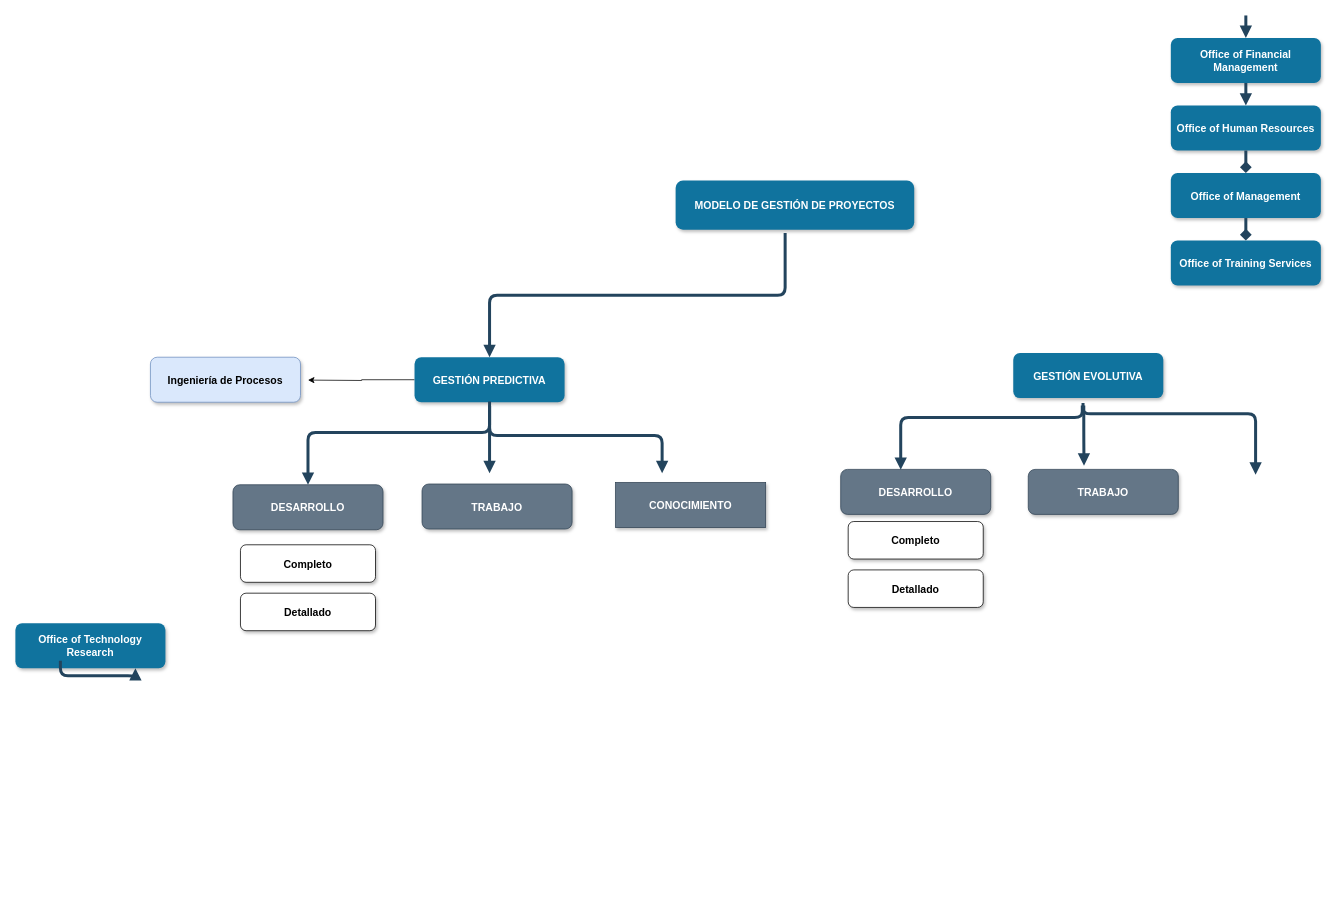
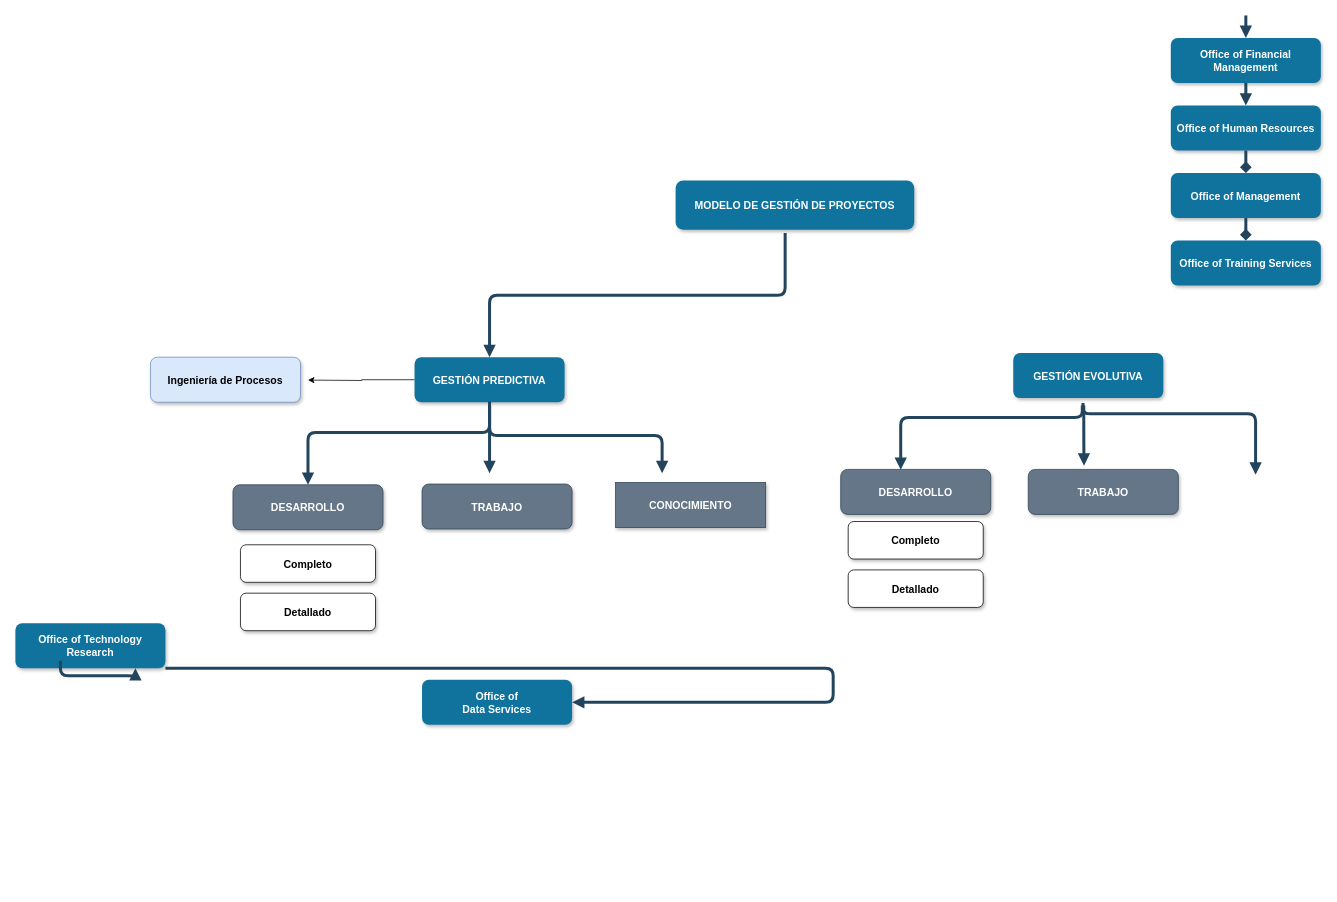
edge "Office of Technology Research" -> "Office of Data Services": added
node "Office of Data Services": added
